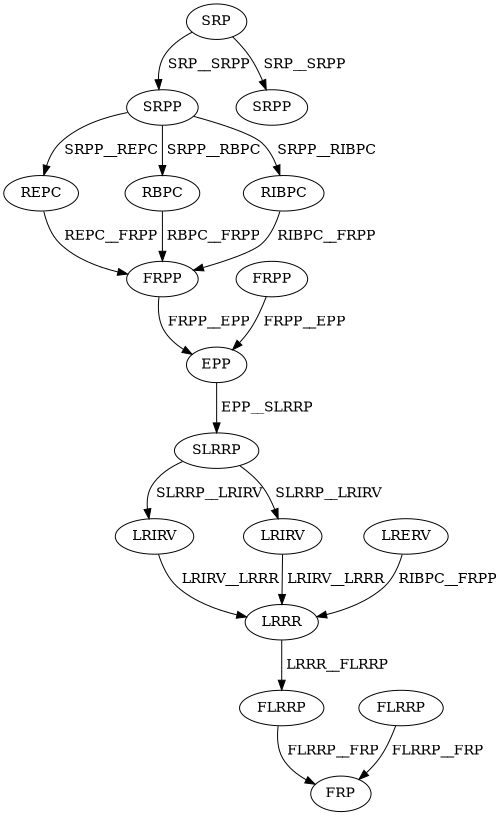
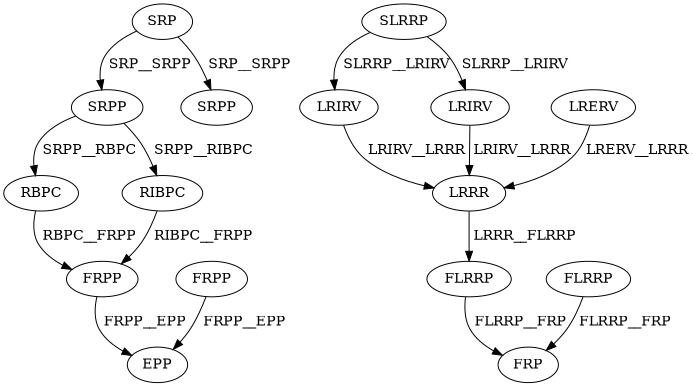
node "REPC": removed
edge "EPP" -> "SLRRP": removed, label "EPP__SLRRP"
edge "LRERV" -> "LRRR": label " RIBPC__FRPP" -> " LRERV__LRRR"
